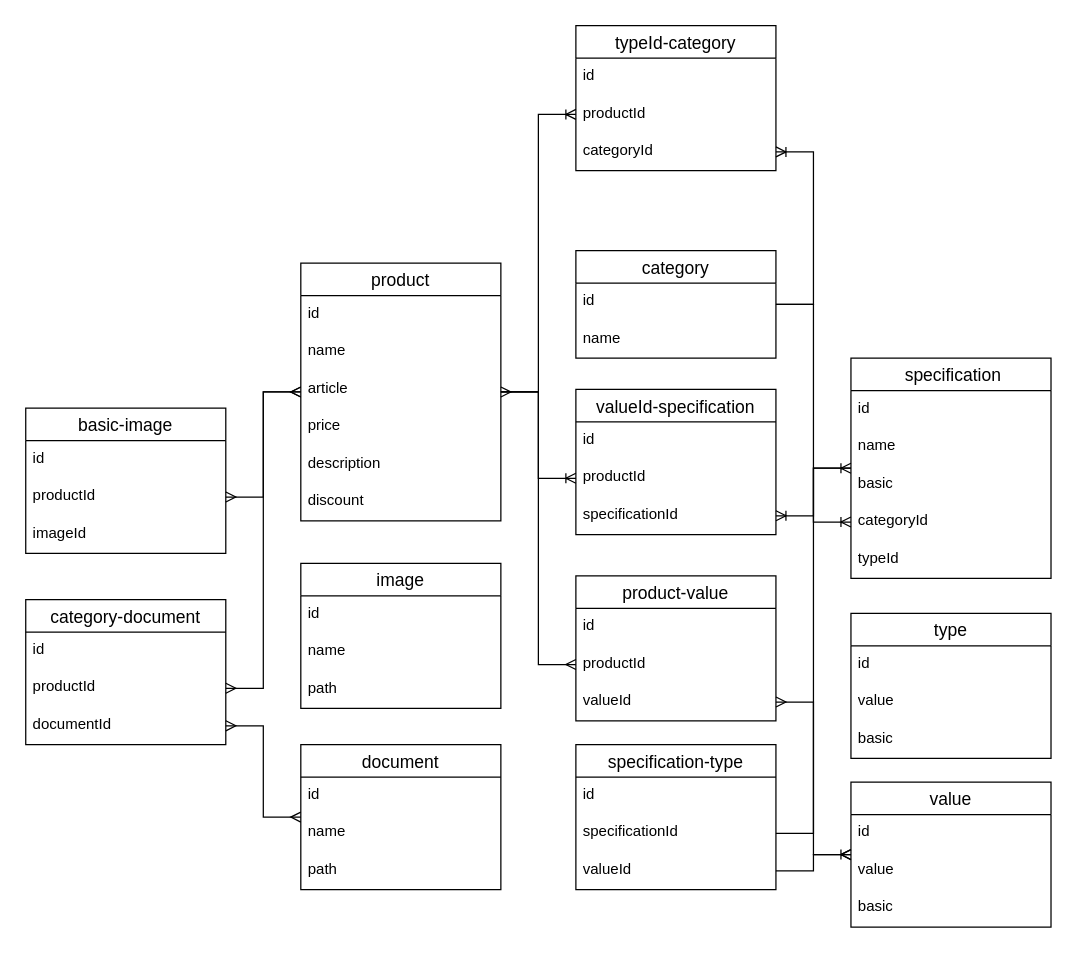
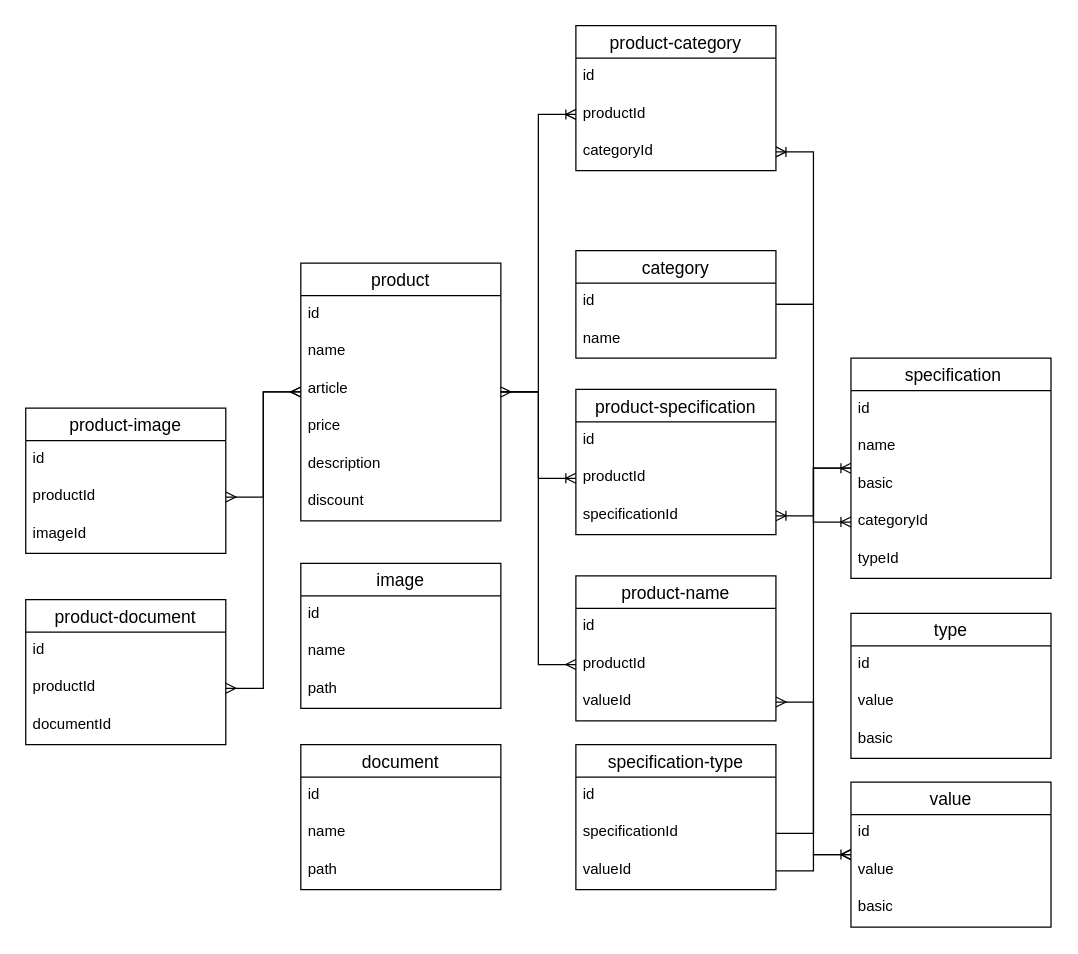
node "typeId-category": label "typeId-category" -> "product-category"
node "valueId-specification": label "valueId-specification" -> "product-specification"
node "basic-image": label "basic-image" -> "product-image"
node "product-value": label "product-value" -> "product-name"
node "category-document": label "category-document" -> "product-document"
edge "documentId" -- "document": removed
